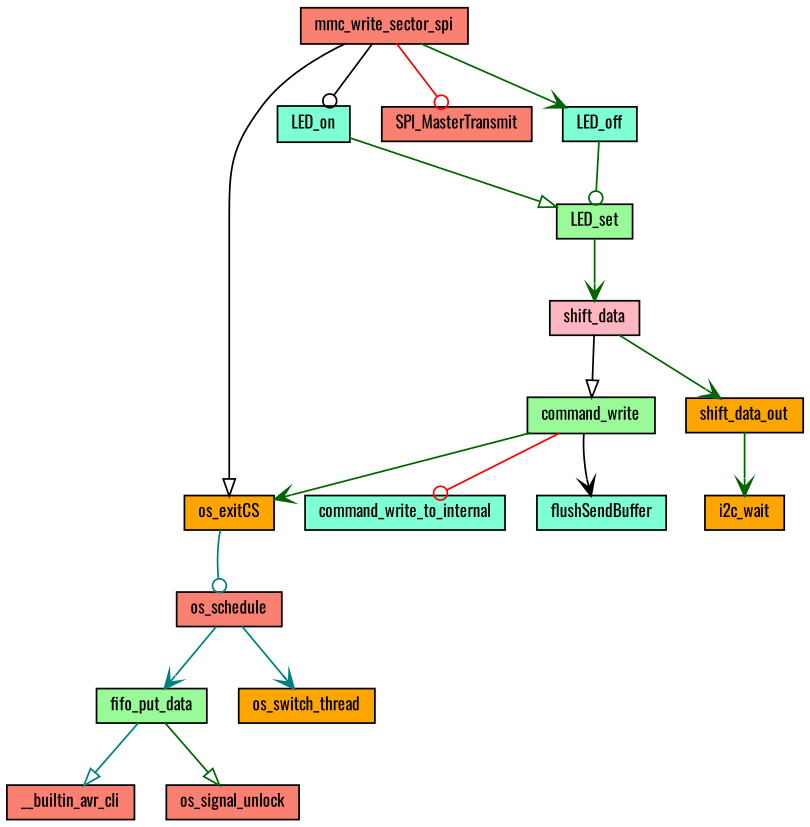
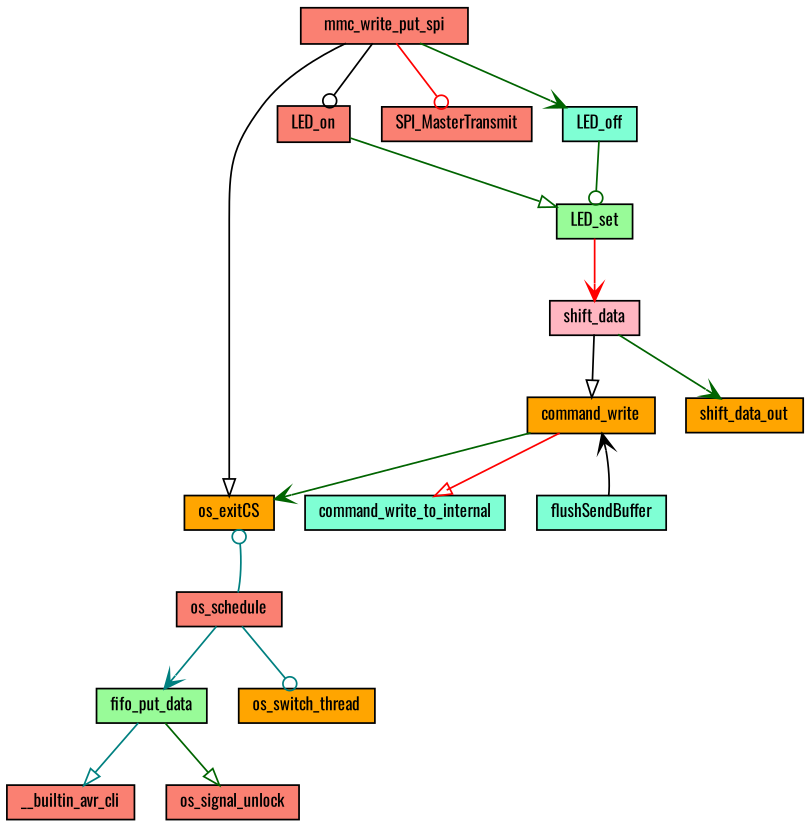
node "mmc_write_sector_spi": label "mmc_write_sector_spi" -> "mmc_write_put_spi"
node "LED_on": fillcolor aquamarine -> salmon
edge "LED_set" -> "shift_data": color darkgreen -> red
node "command_write": fillcolor palegreen -> orange
edge "command_write" -> "flushSendBuffer": reversed
edge "command_write" -> "command_write_to_internal": arrowhead odot -> onormal
node "i2c_wait": removed
edge "os_exitCS" -> "os_schedule": reversed
edge "os_schedule" -> "os_switch_thread": arrowhead vee -> odot
